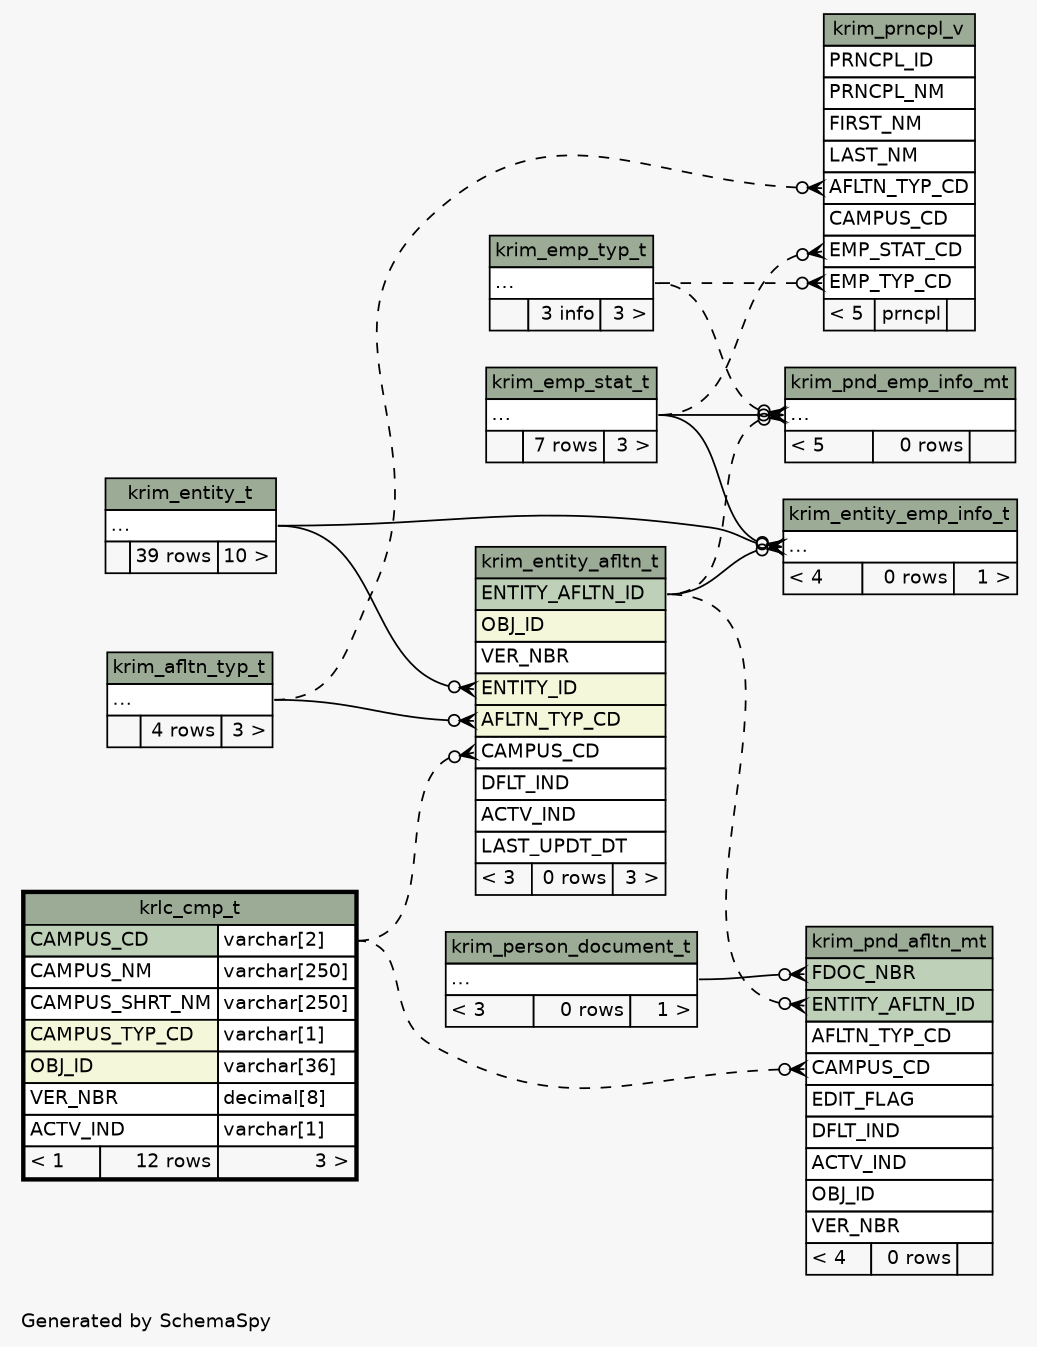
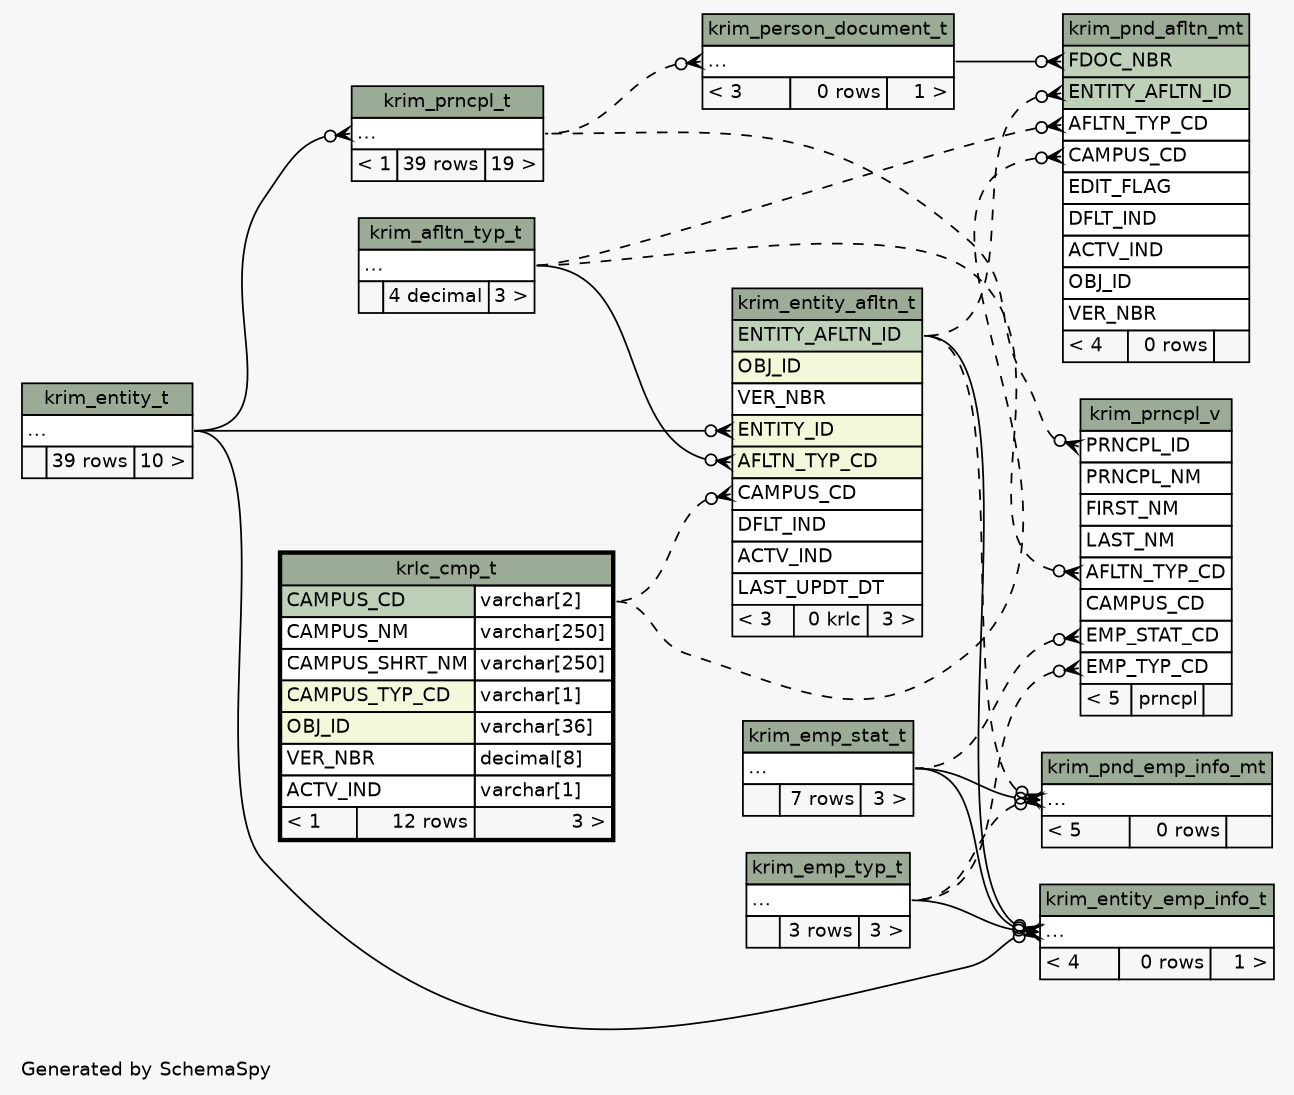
node "krim_prncpl_t": added
edge "krim_afltn_typ_t" -> "krim_pnd_afltn_mt": added
node "krim_emp_typ_t": text "3 info" -> "3 rows"
node "krim_afltn_typ_t": text "4 rows" -> "4 decimal"
node "krim_entity_afltn_t": text "0 rows" -> "0 krlc"
edge "krim_emp_typ_t" -> "krim_entity_emp_info_t": added
